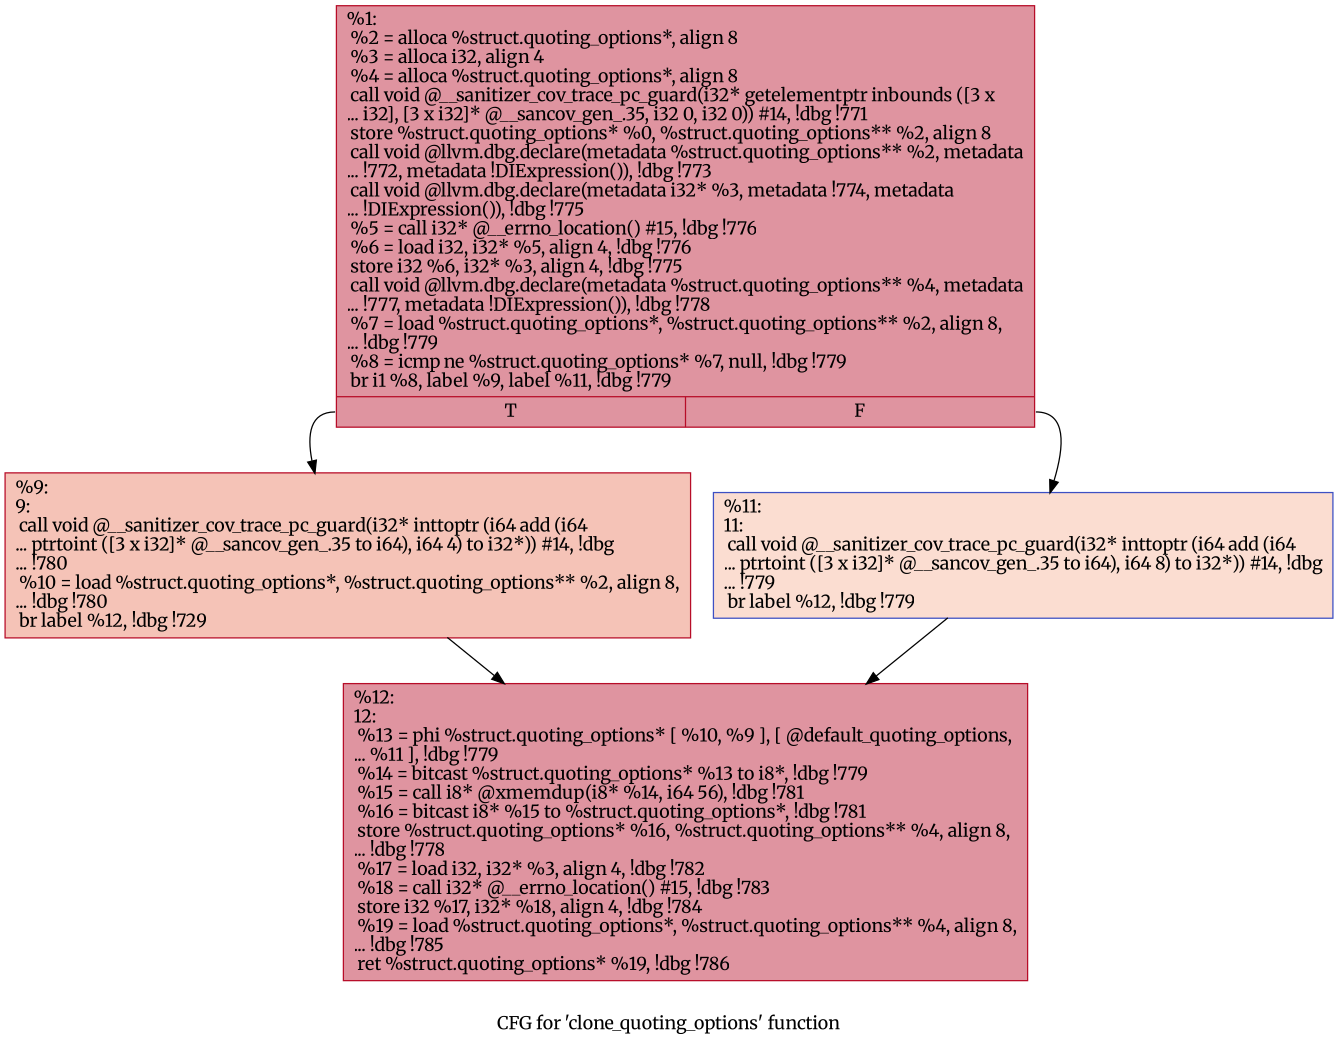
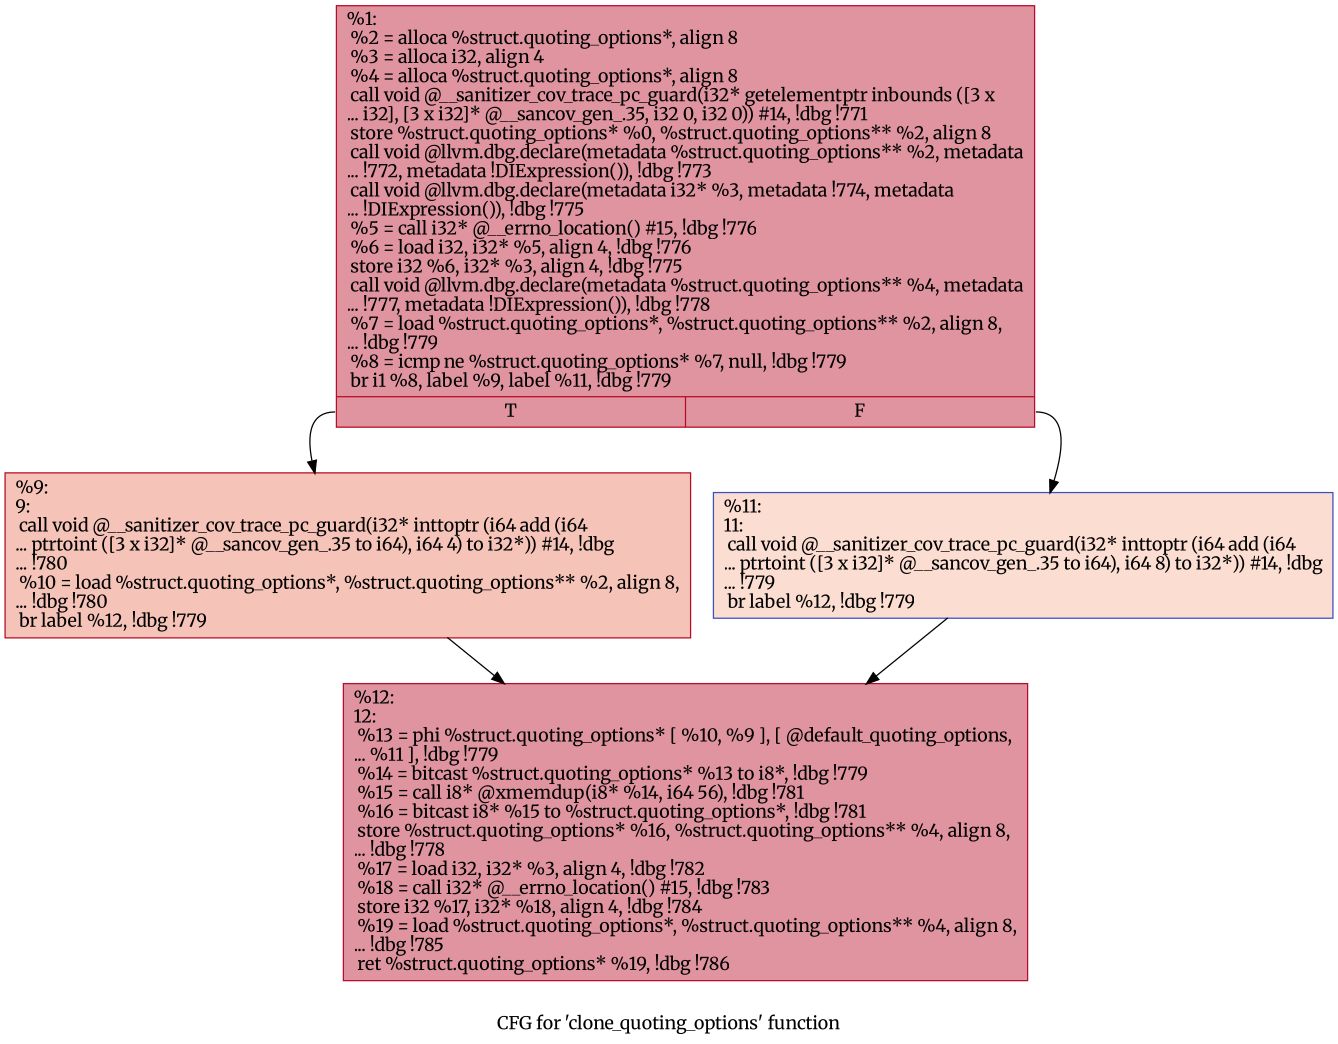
node "%9:": text "br label %12, !dbg !729" -> "br label %12, !dbg !779"
